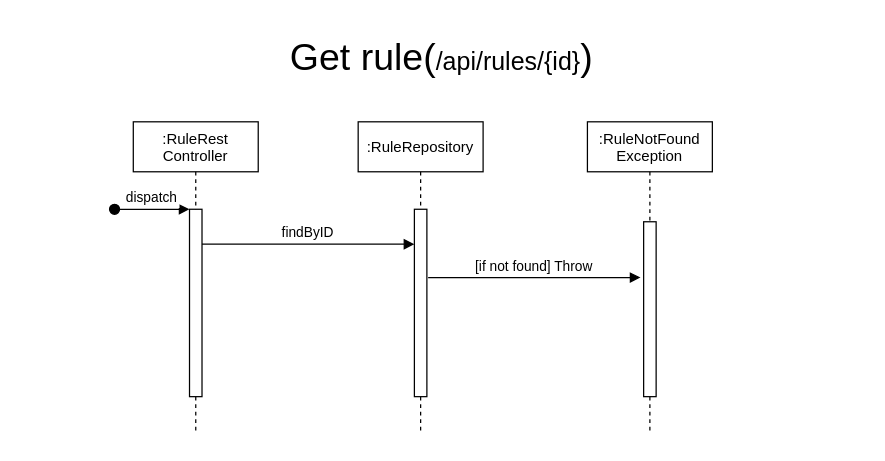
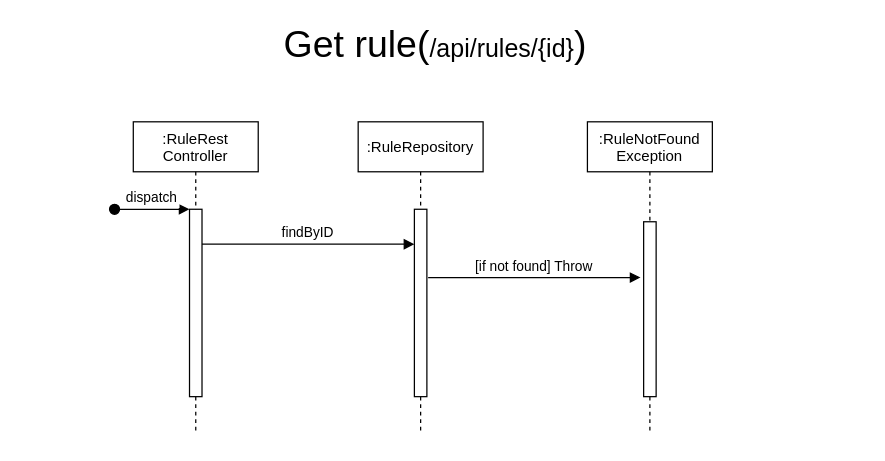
node "Get rule(/api/rules/{id})": moved (442, 57) -> (436, 44)
